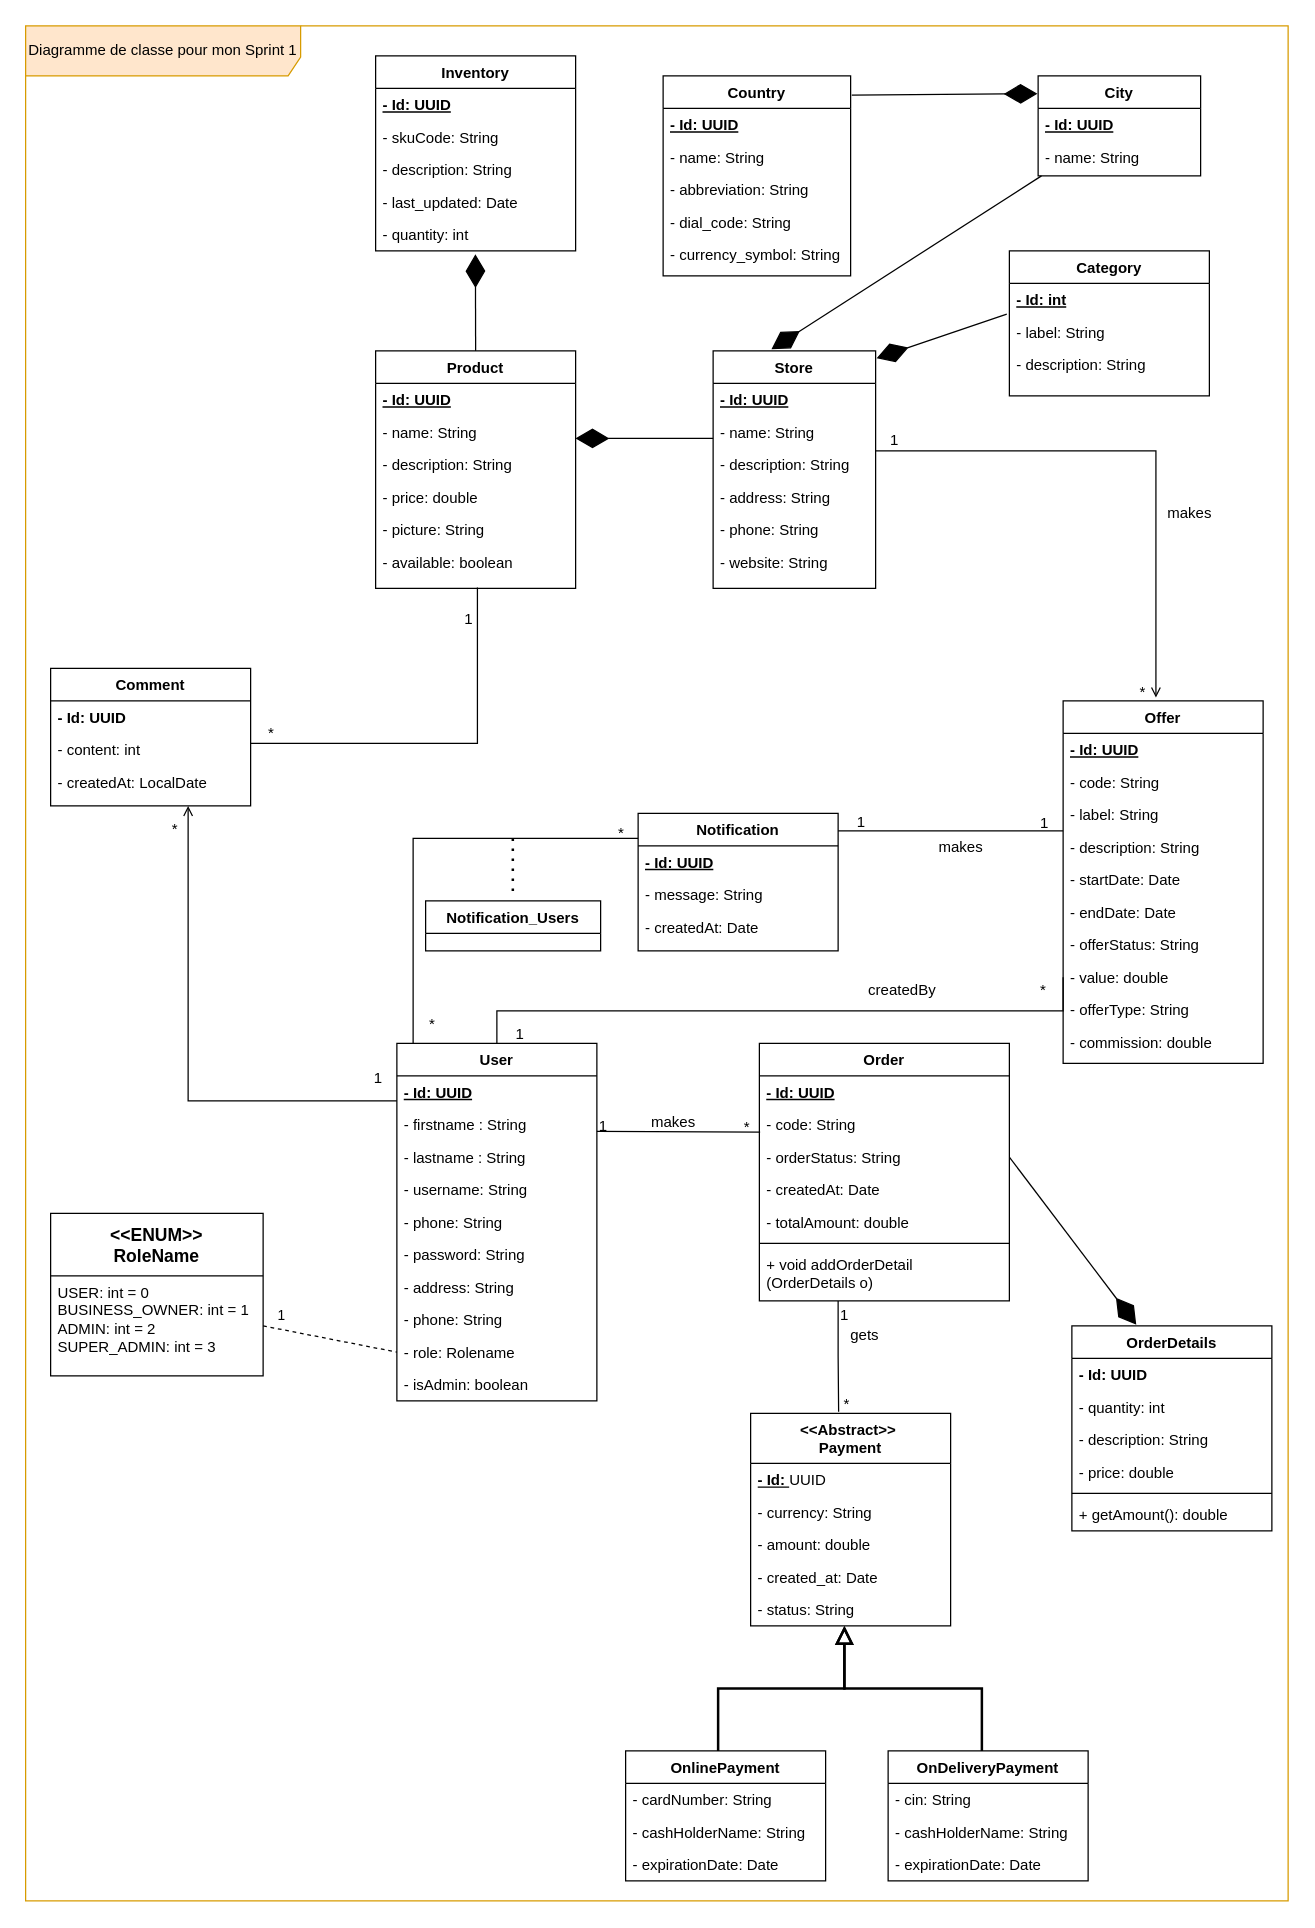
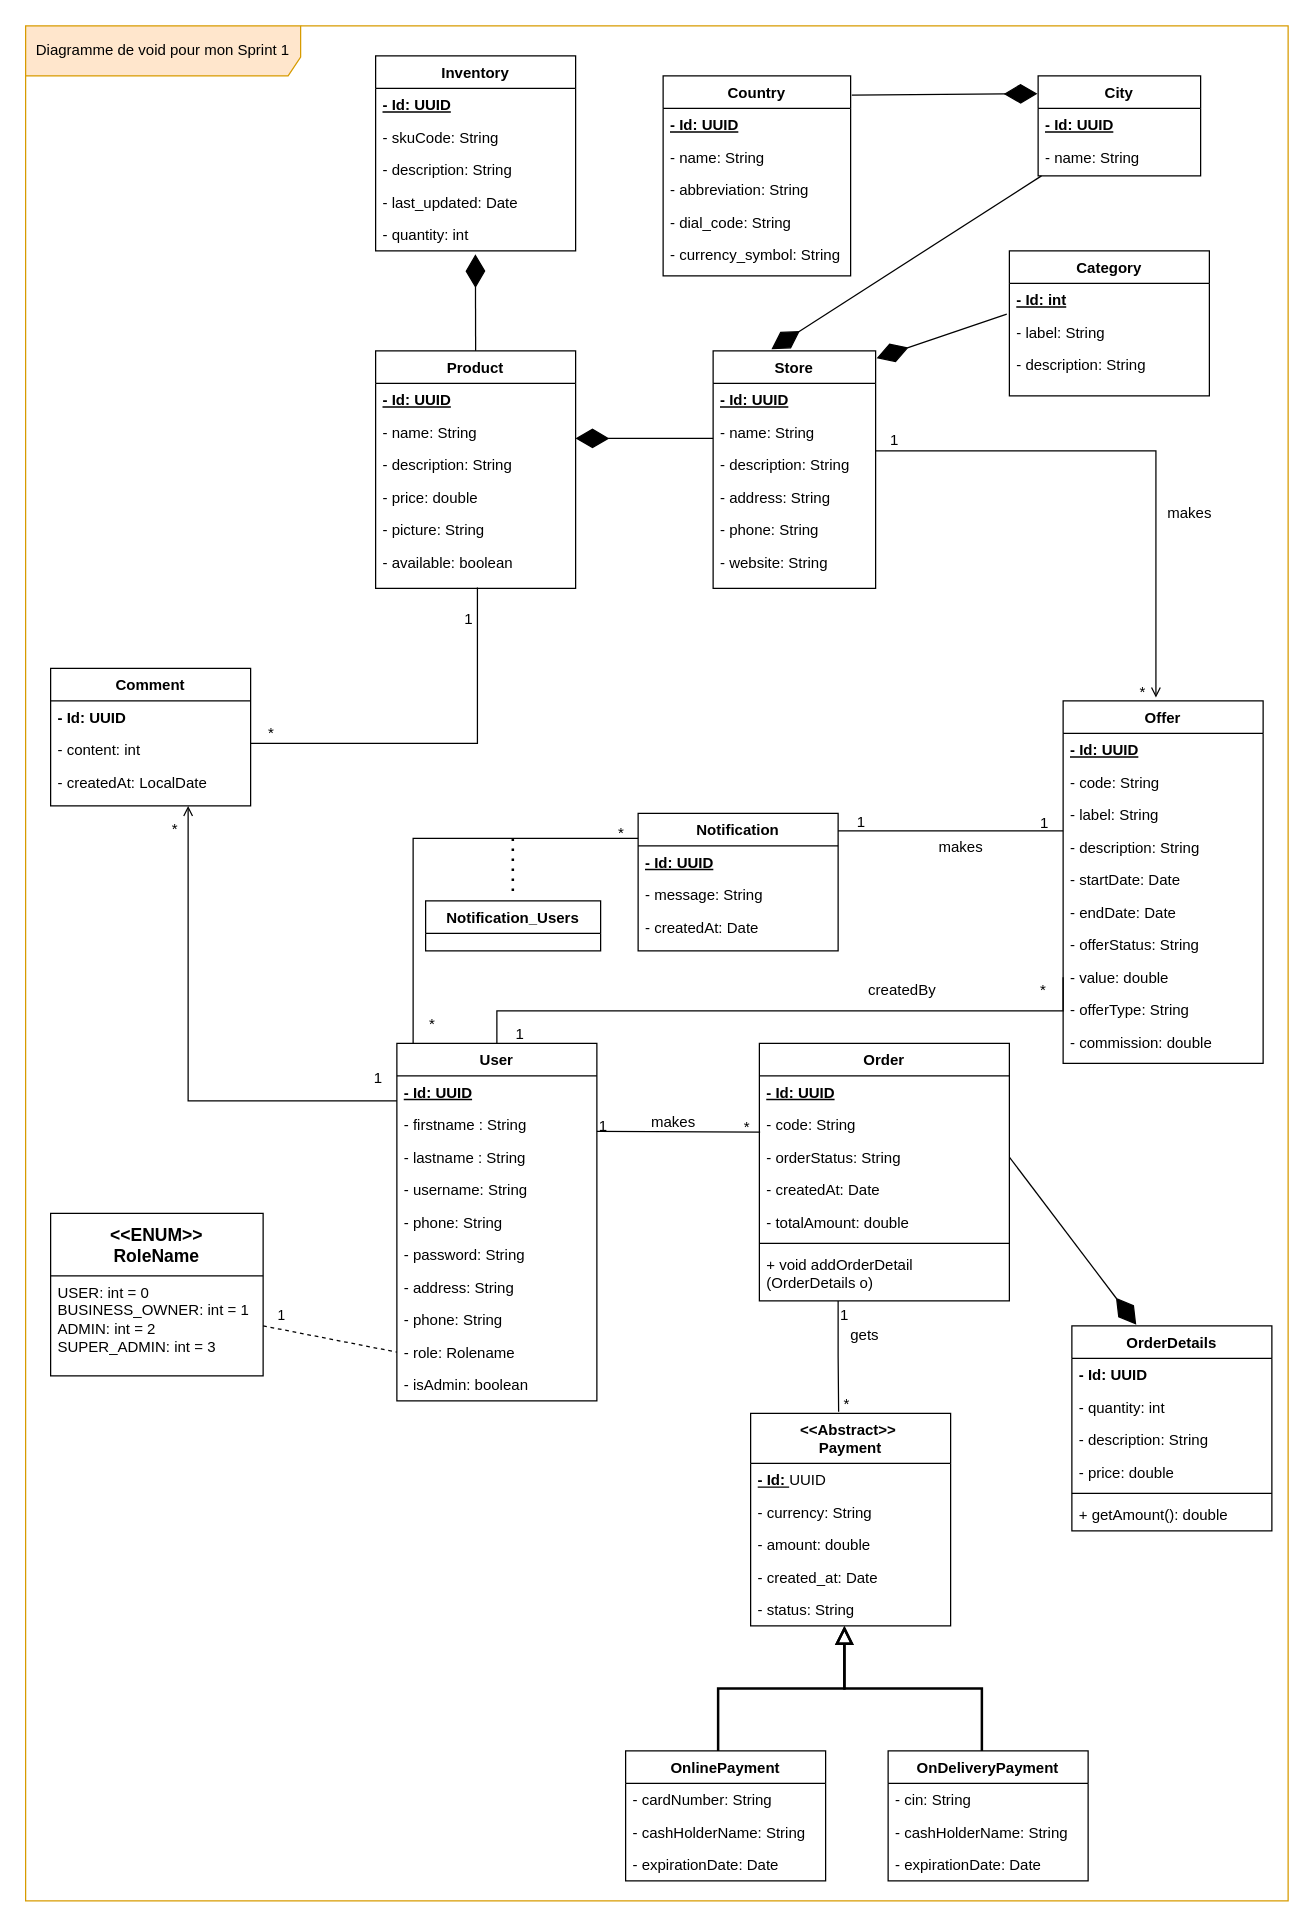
node "Diagramme de classe pour mon Sprint 1": label "Diagramme de classe pour mon Sprint 1" -> "Diagramme de void pour mon Sprint 1"
